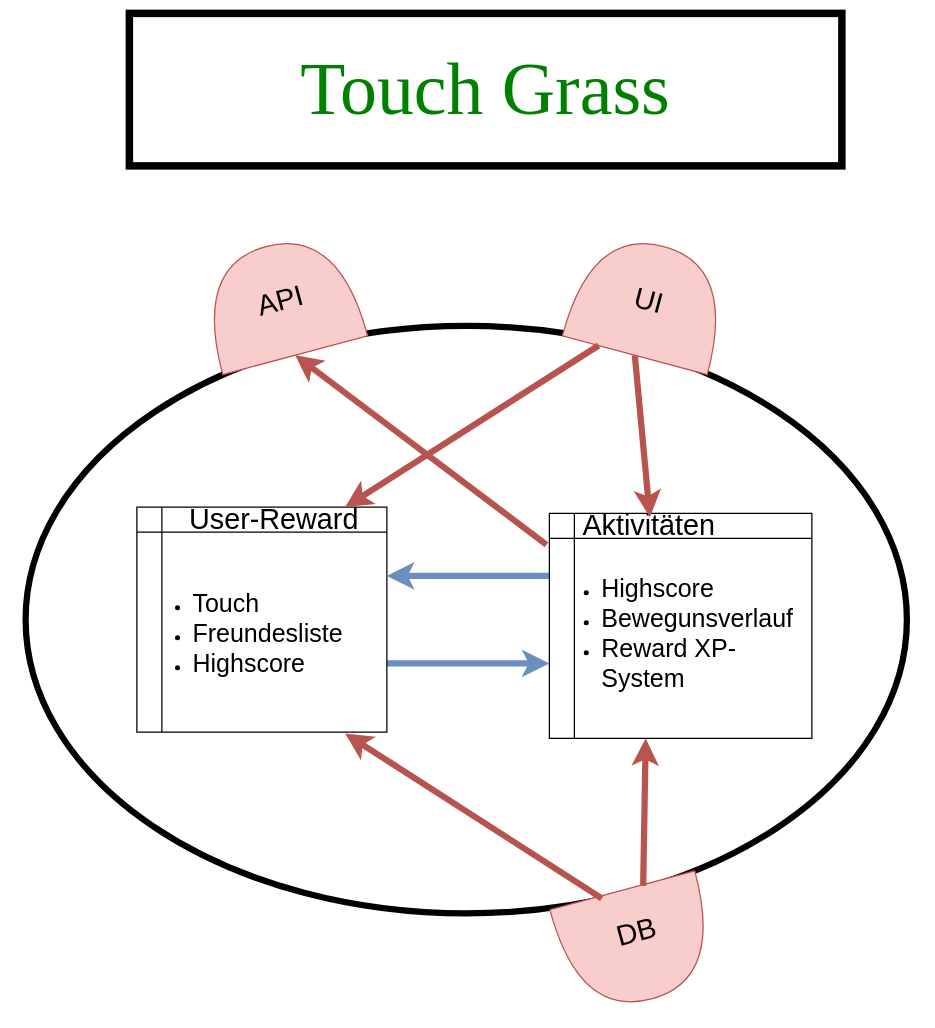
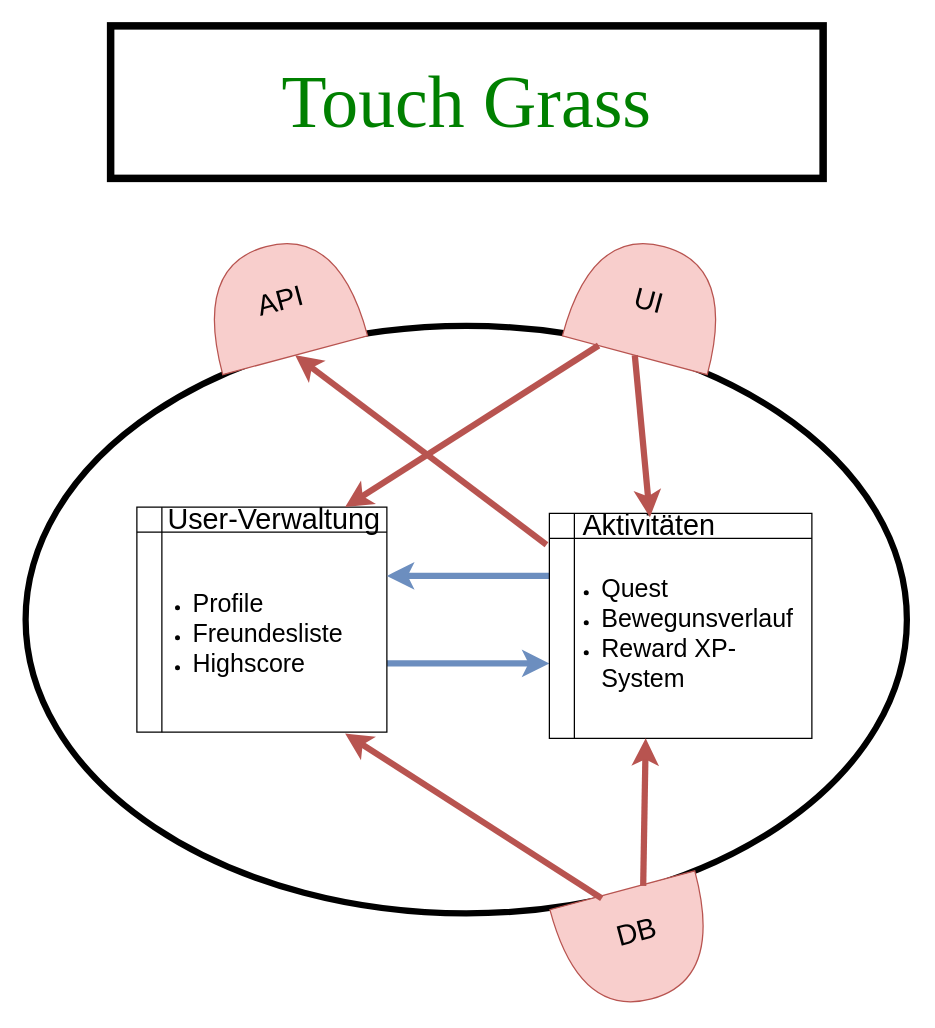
node "Touch Grass": moved (486, 89) -> (467, 102)
node "User-Reward": label "User-Reward" -> "User-Verwaltung"
node "Touch Freundesliste Highscore": label "Touch Freundesliste Highscore" -> "Profile Freundesliste Highscore"
node "Highscore Bewegunsverlauf Reward XP-System": label "Highscore Bewegunsverlauf Reward XP-System" -> "Quest Bewegunsverlauf Reward XP-System"
